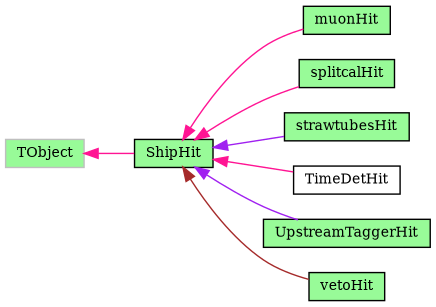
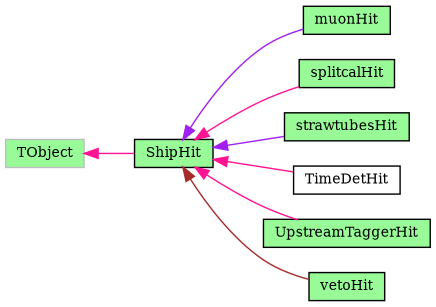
edge "muonHit" -> "ShipHit": color deeppink -> purple
edge "UpstreamTaggerHit" -> "ShipHit": color purple -> deeppink
